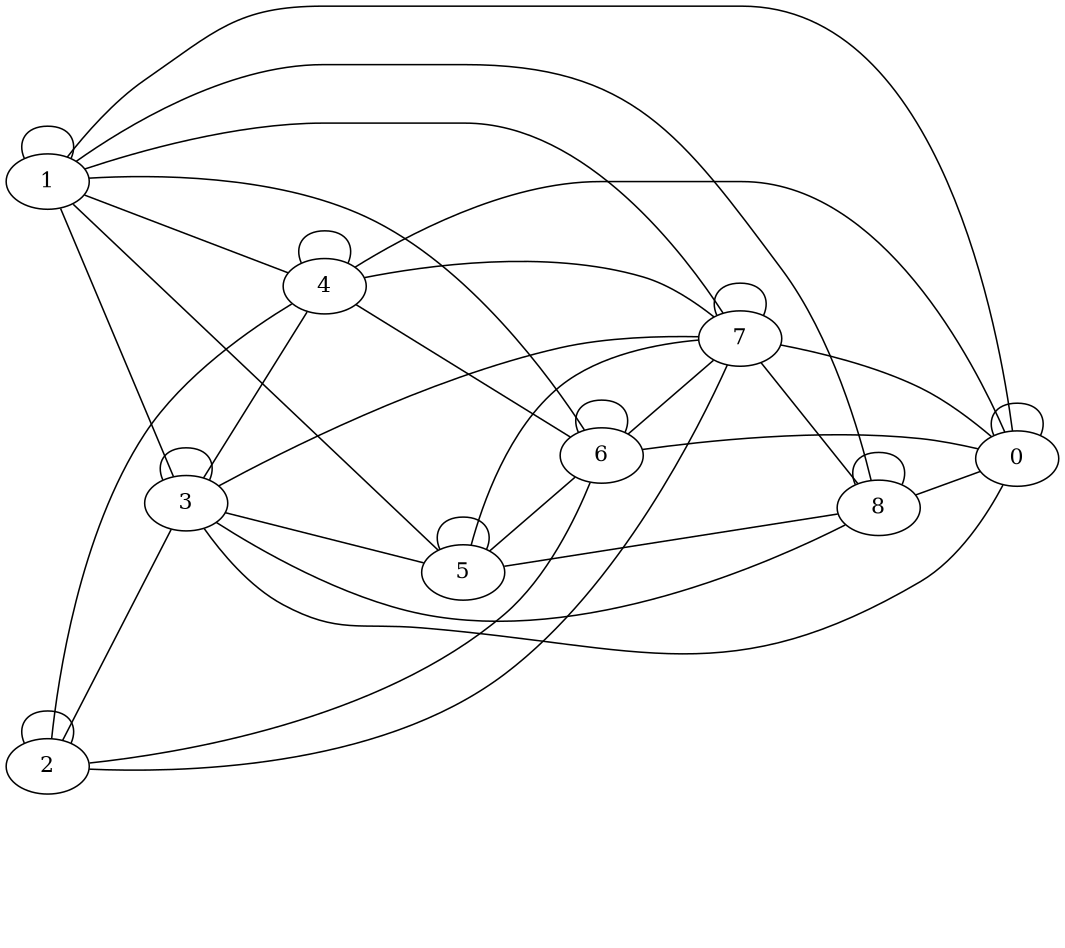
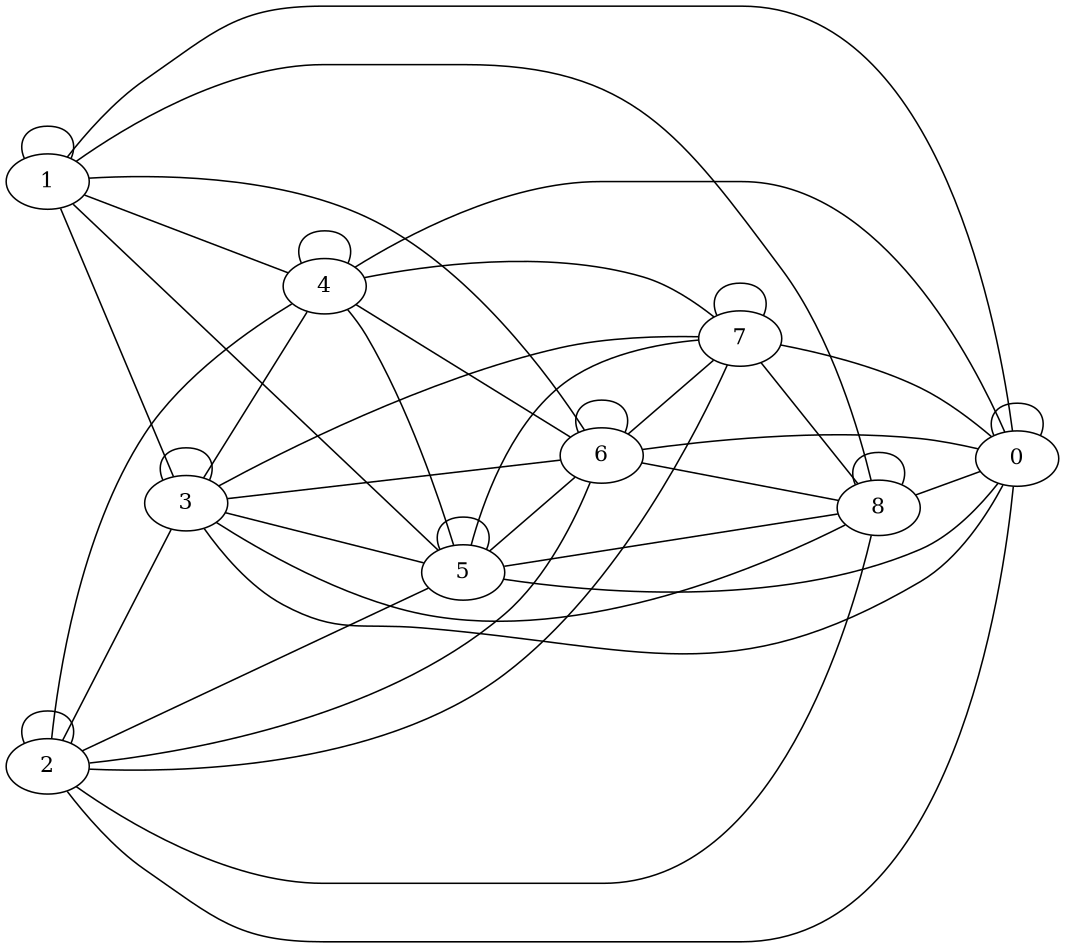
edge "1" -- "7": removed
edge "4" -- "5": added
edge "6" -- "3": added
edge "6" -- "8": added
edge "0" -- "5": added
edge "5" -- "2": added
edge "8" -- "2": added
edge "0" -- "2": added
